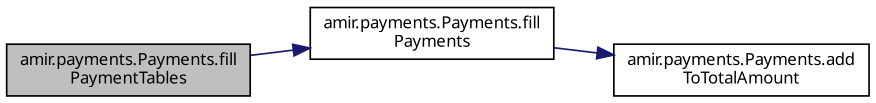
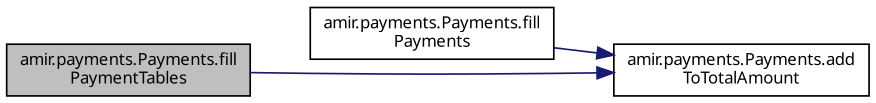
edge "amir.payments.Payments.fill PaymentTables" -> "amir.payments.Payments.fill Payments": now "amir.payments.Payments.fill PaymentTables" -> "amir.payments.Payments.add ToTotalAmount"
